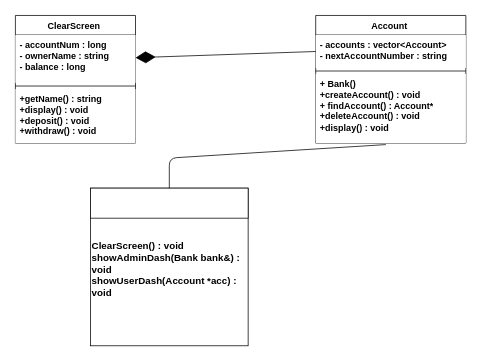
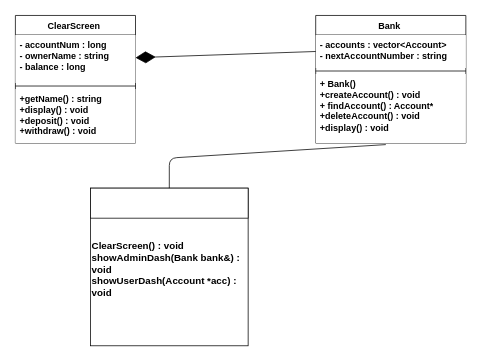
node "Account": label "Account" -> "Bank"
